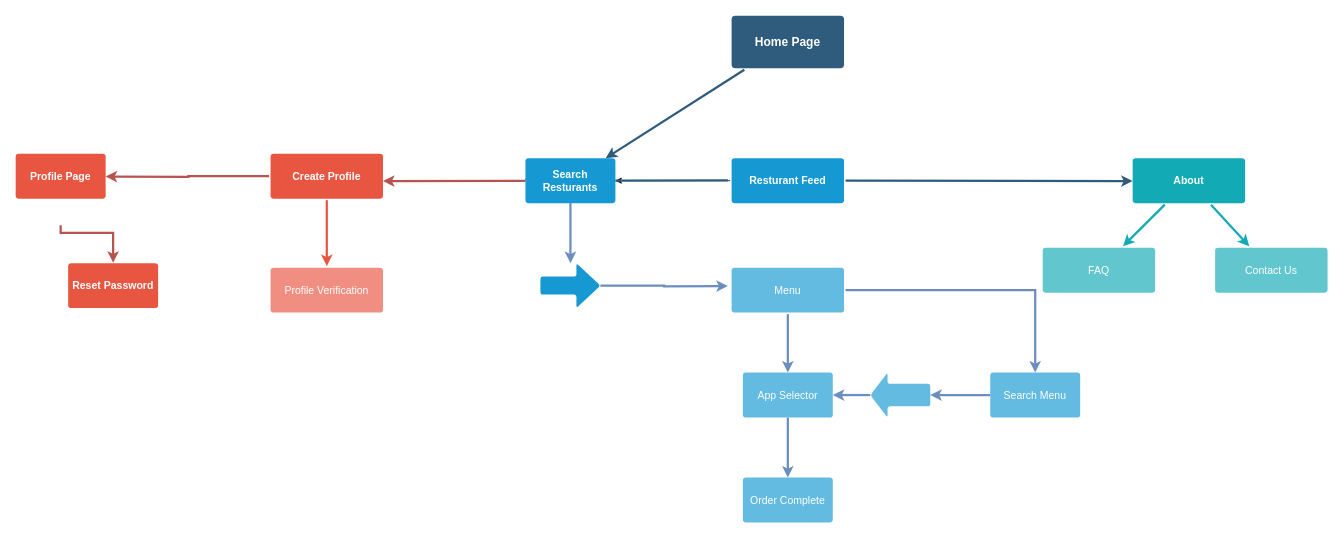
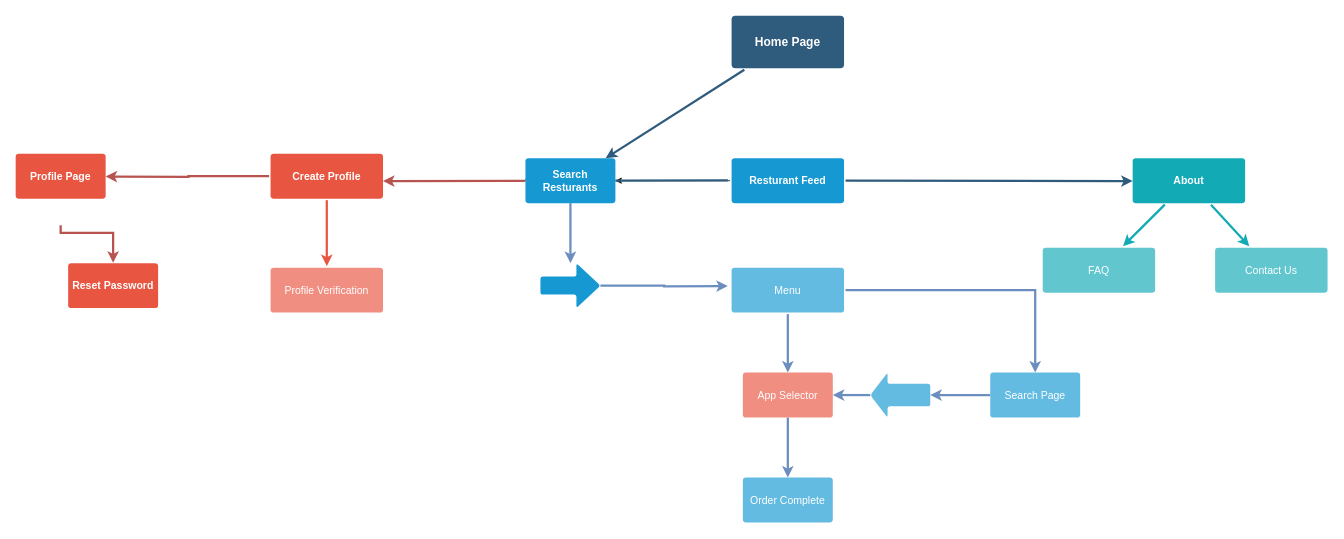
node "App Selector": fillcolor #64bbe2 -> #f08e81
node "Search Menu": label "Search Menu" -> "Search Page"
